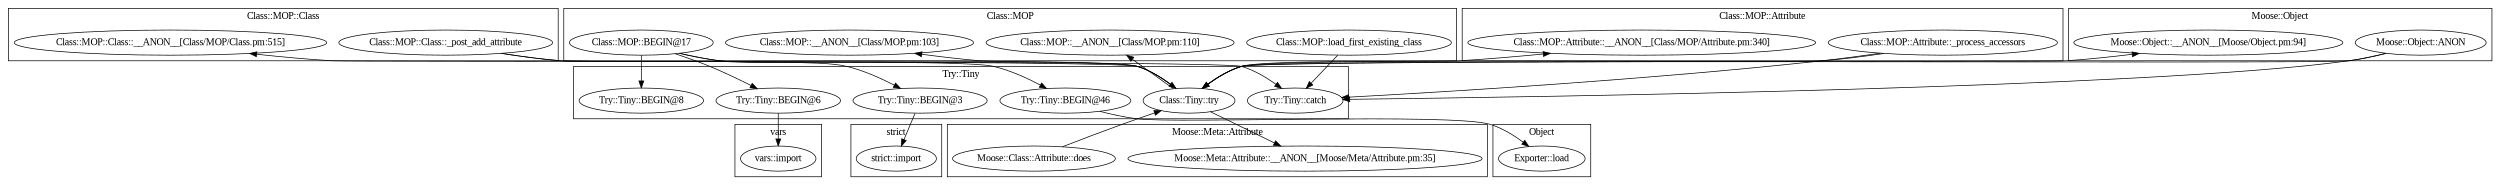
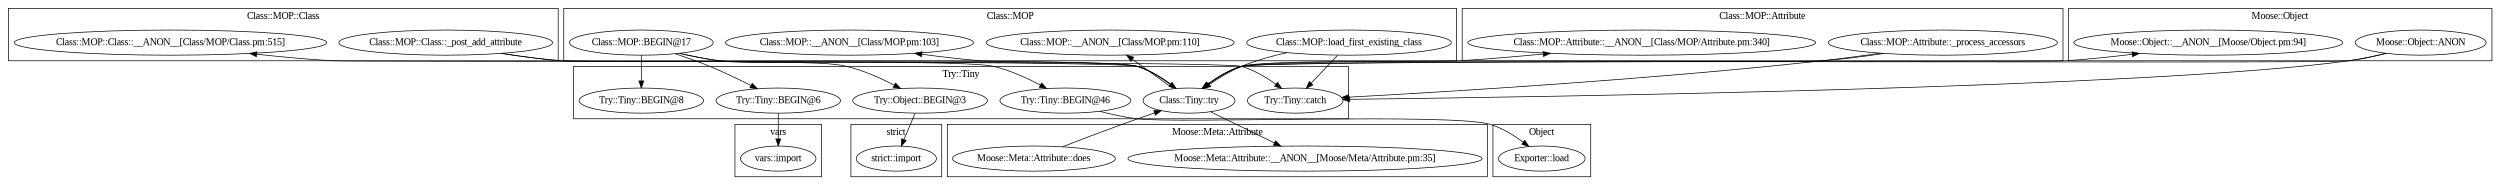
edge "Class::MOP::load_first_existing_class" -> "Class::Tiny::try": added
node "Try::Tiny::BEGIN@3": label "Try::Tiny::BEGIN@3" -> "Try::Object::BEGIN@3"
node "Moose::Class::Attribute::does": label "Moose::Class::Attribute::does" -> "Moose::Meta::Attribute::does"
